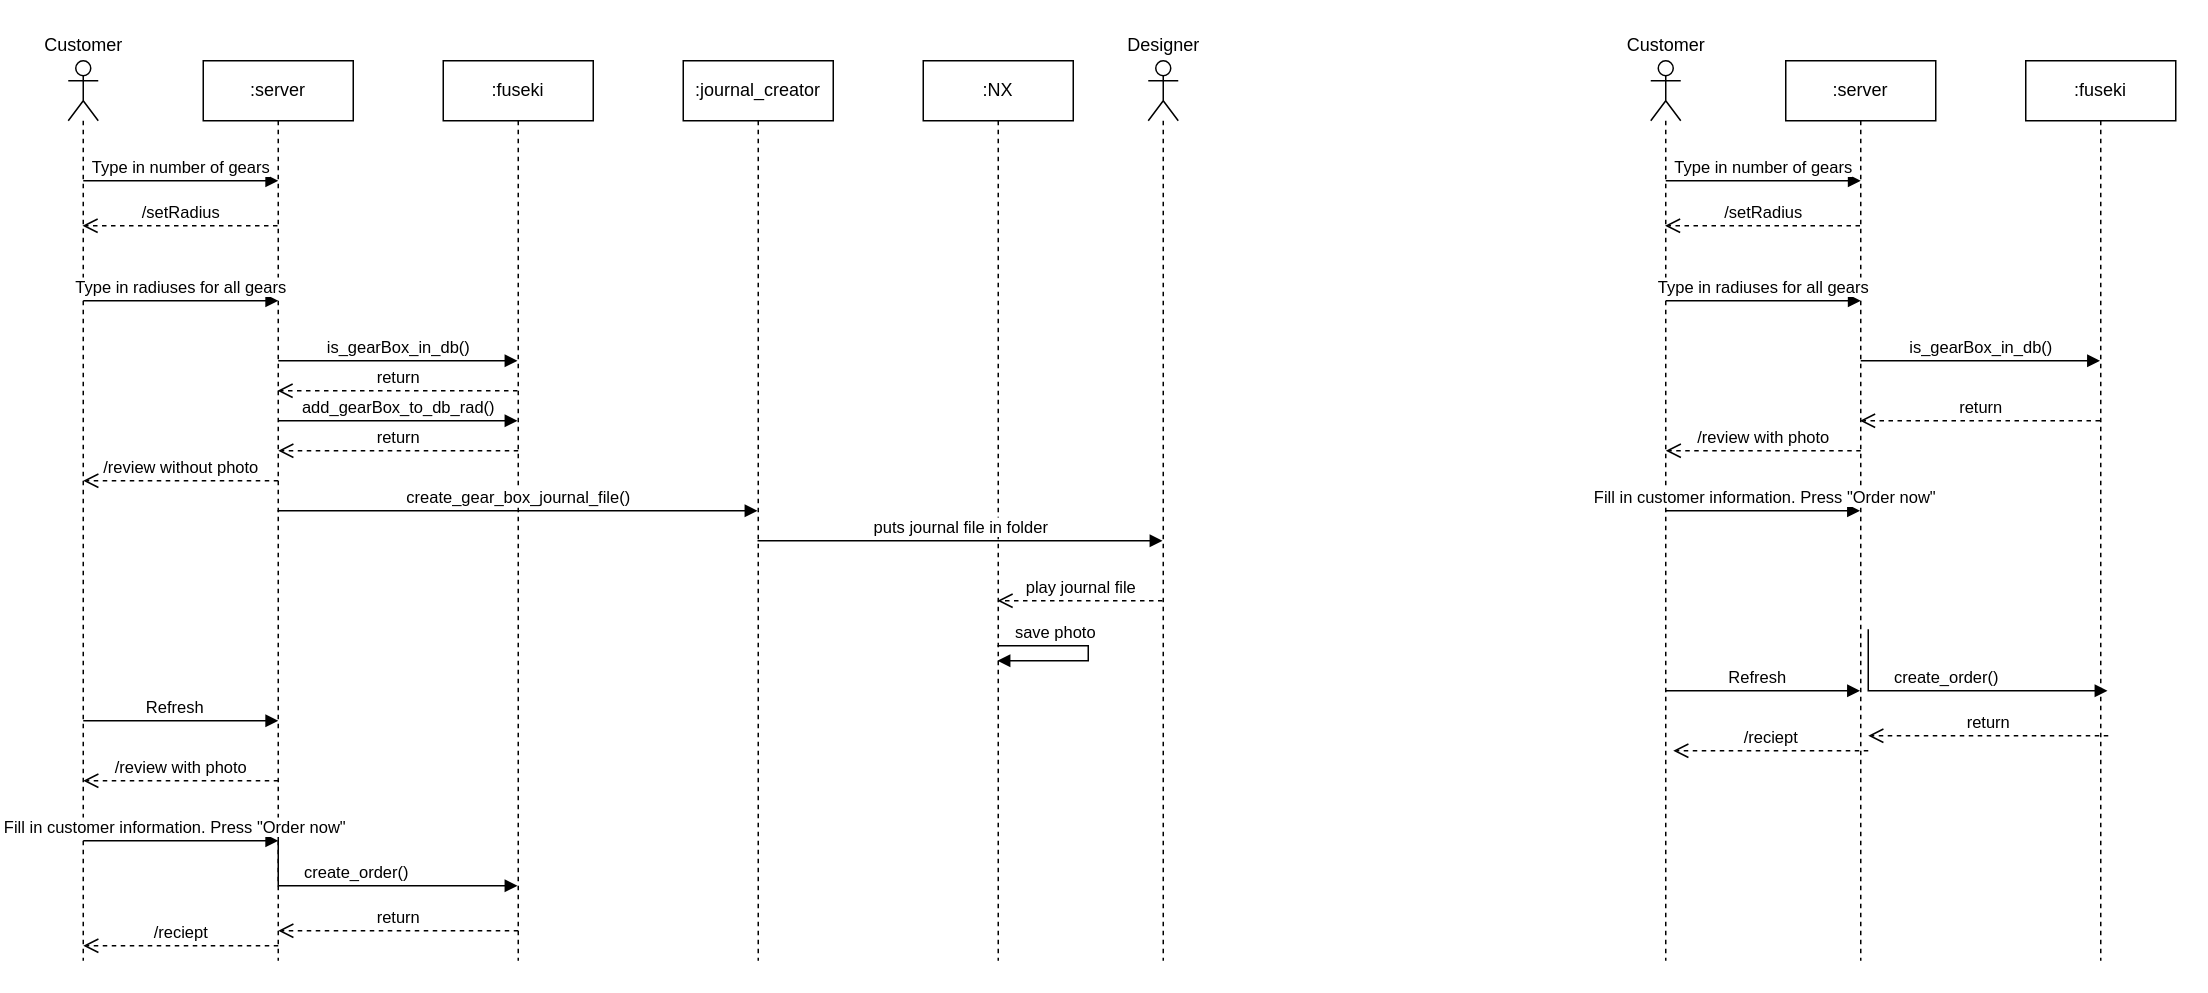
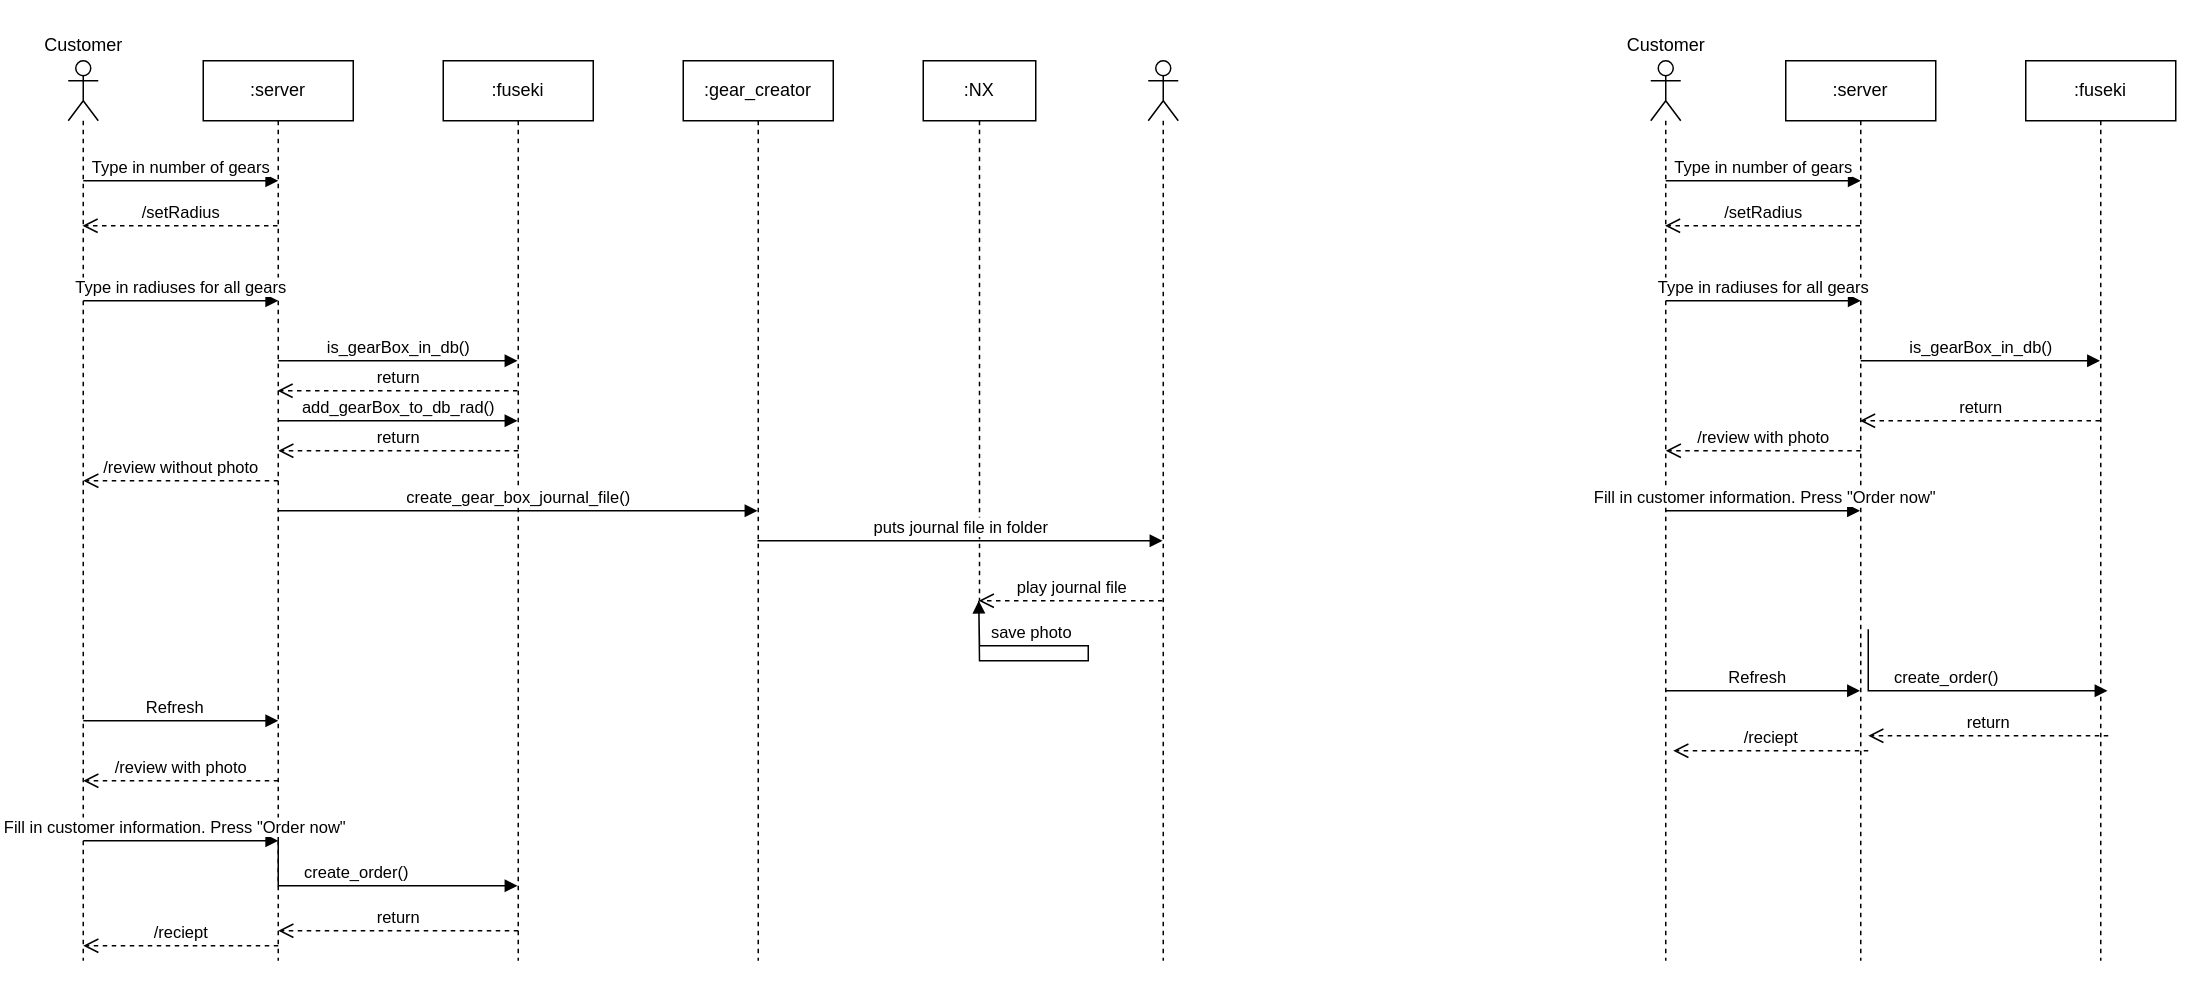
node "Designer": removed
node ":journal_creator": label ":journal_creator" -> ":gear_creator"
node ":NX": size 150x900 -> 113x540
